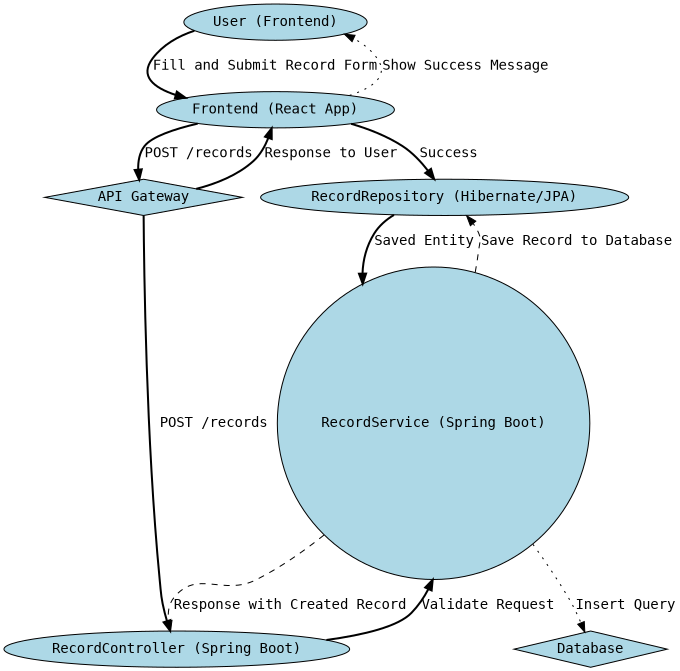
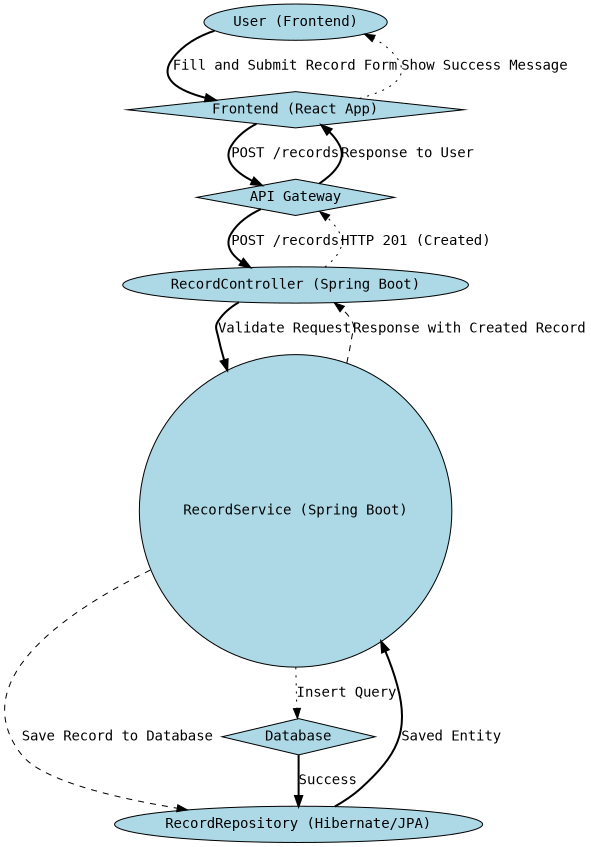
node "Frontend (React App)": shape ellipse -> diamond
edge "Frontend (React App)" -> "RecordRepository (Hibernate/JPA)": now "Database" -> "RecordRepository (Hibernate/JPA)"
edge "RecordController (Spring Boot)" -> "API Gateway": added, label "HTTP 201 (Created)"
